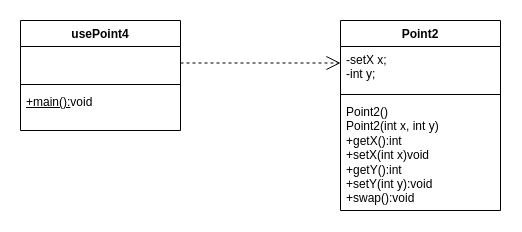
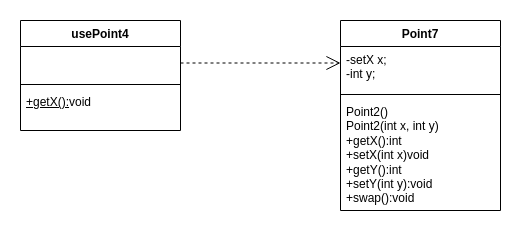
node "Point2": label "Point2" -> "Point7"
node "+main():void": label "+main():void" -> "+getX():void"
